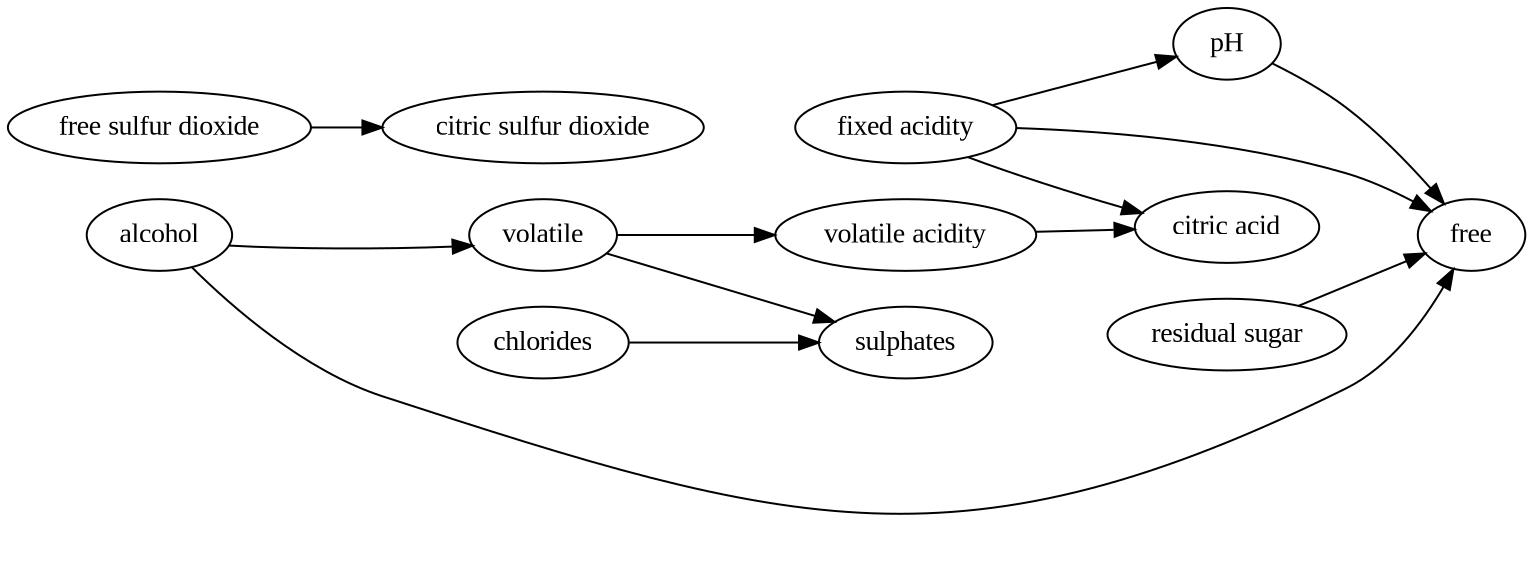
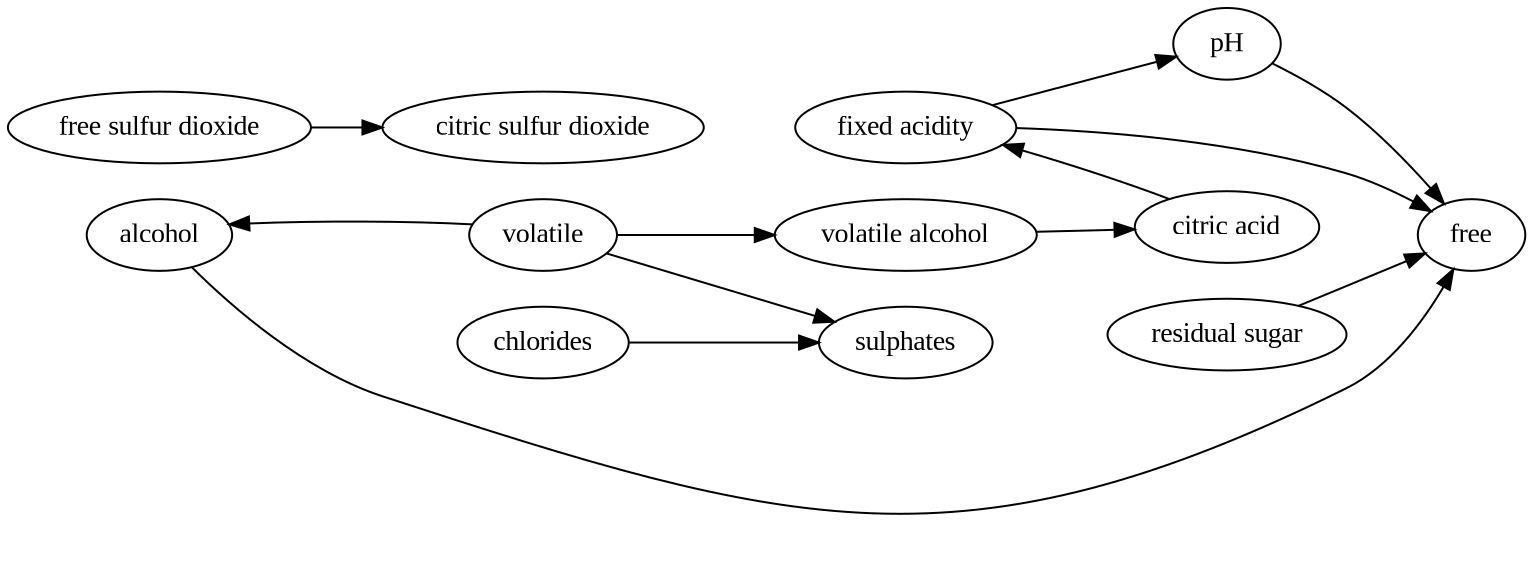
edge "fixed acidity" -> "citric acid": reversed
node "volatile acidity": label "volatile acidity" -> "volatile alcohol"
edge "alcohol" -> "volatile": reversed
